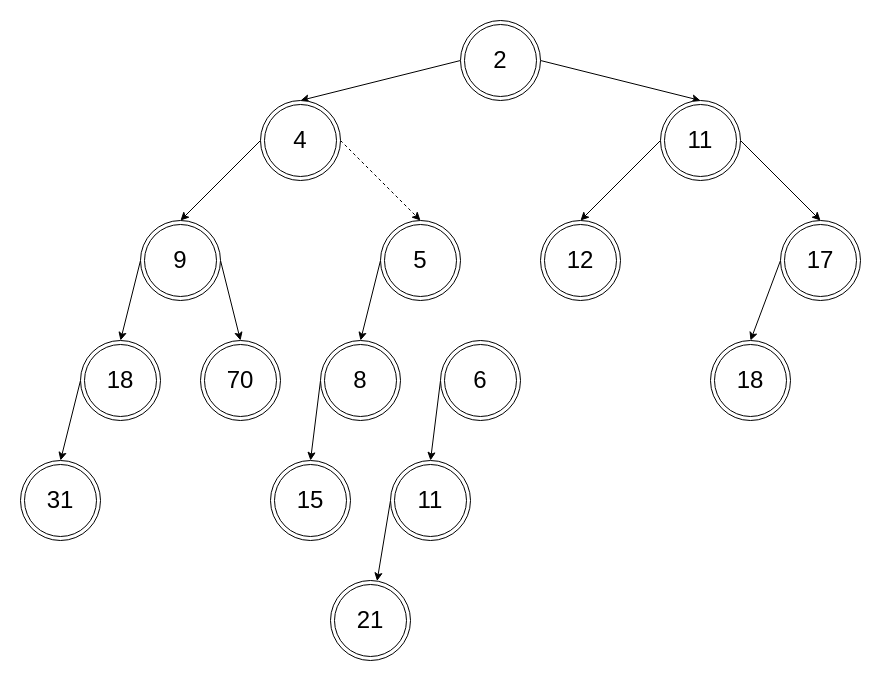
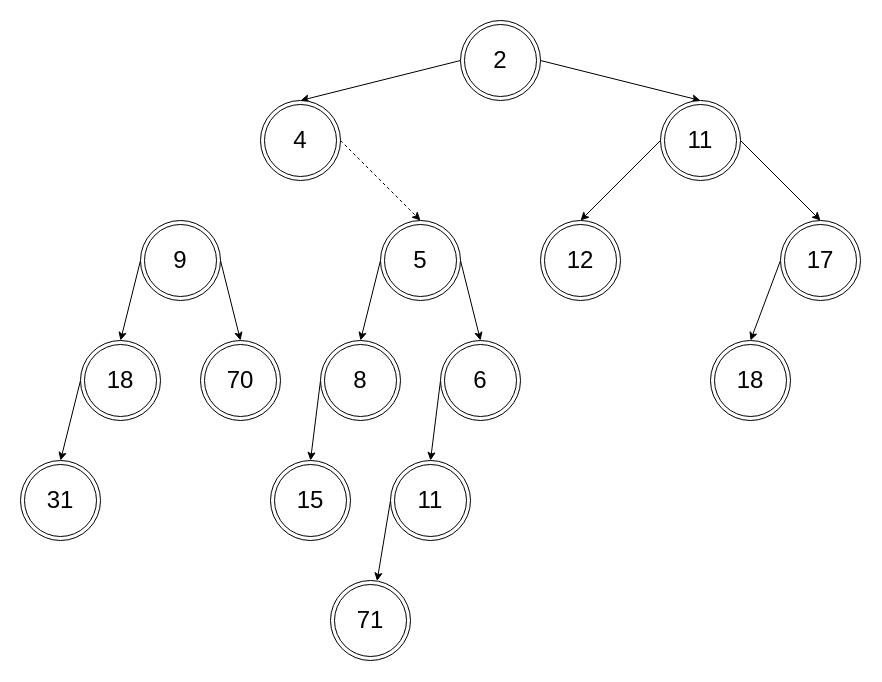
edge "4" -> "9": removed
edge "5" -> "6": added
node "21": label "21" -> "71"
